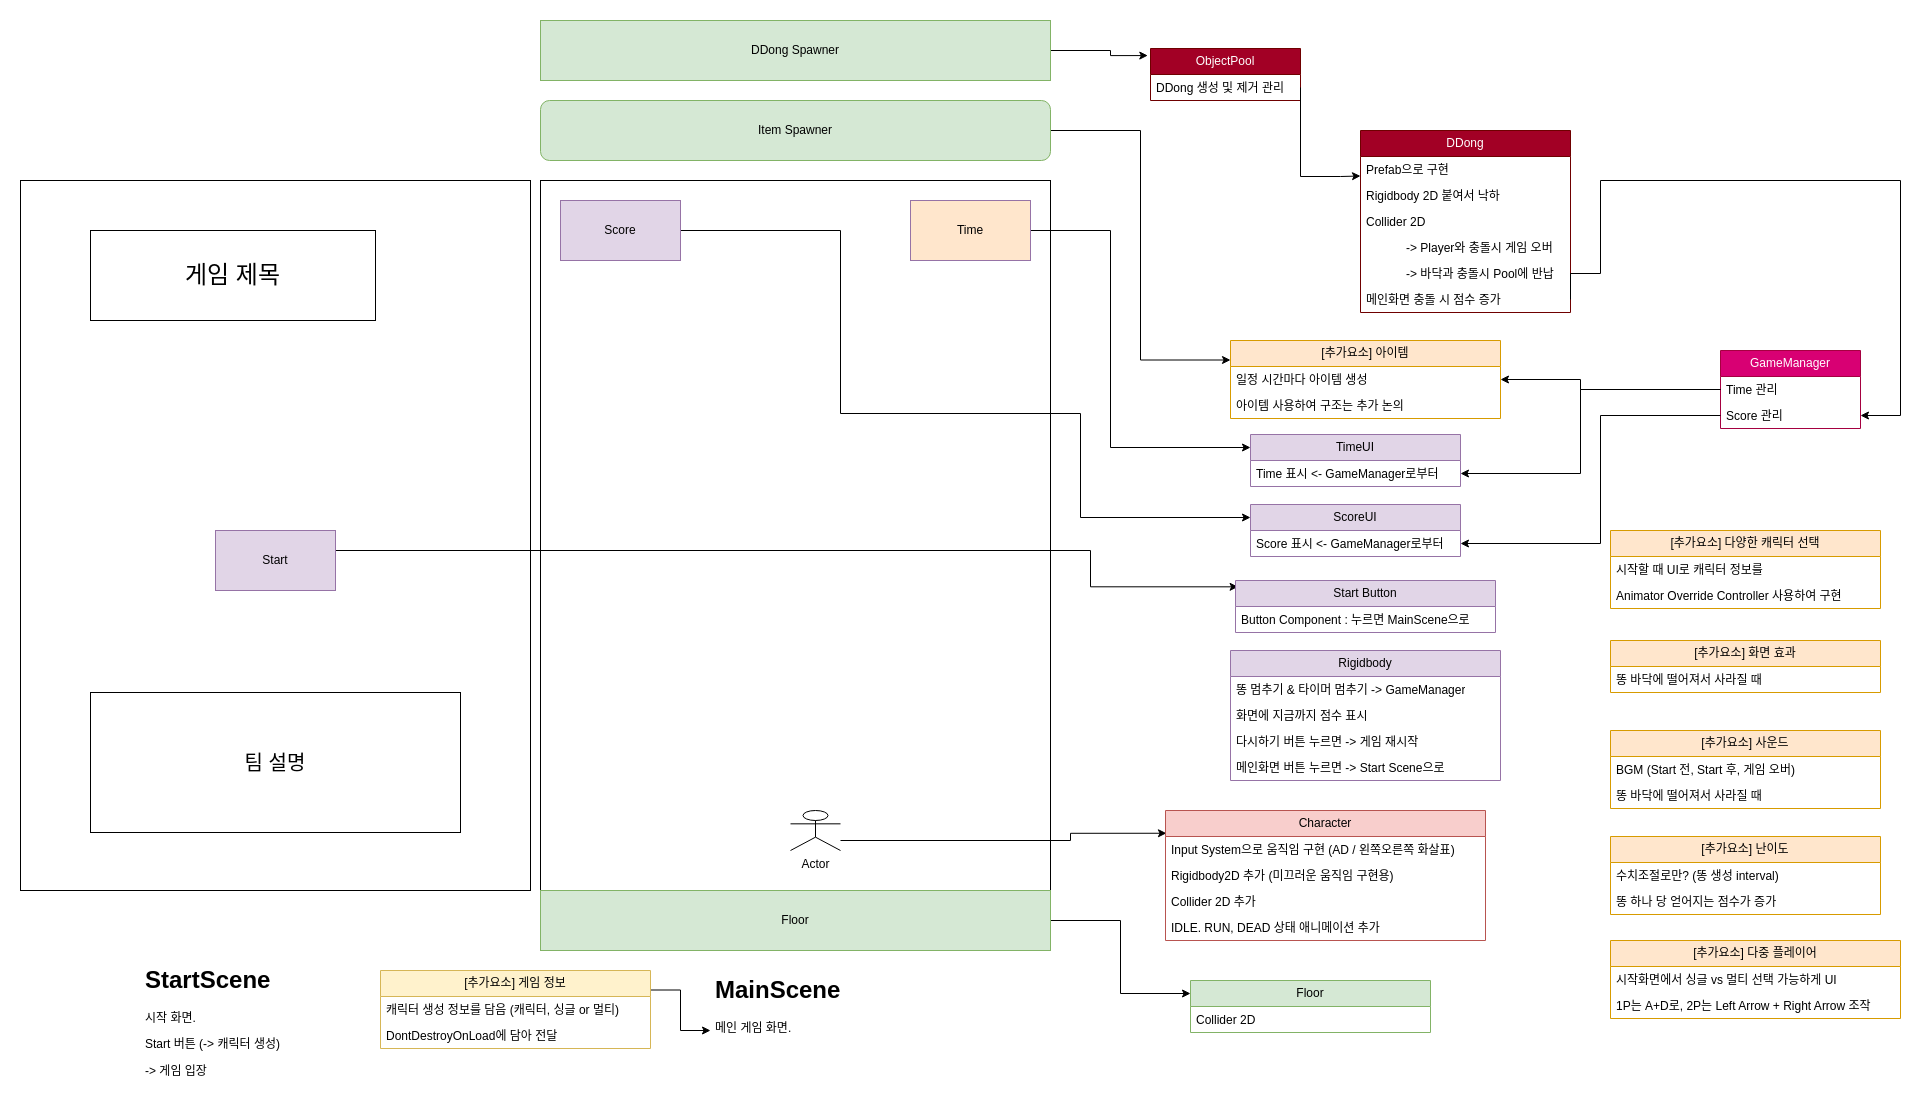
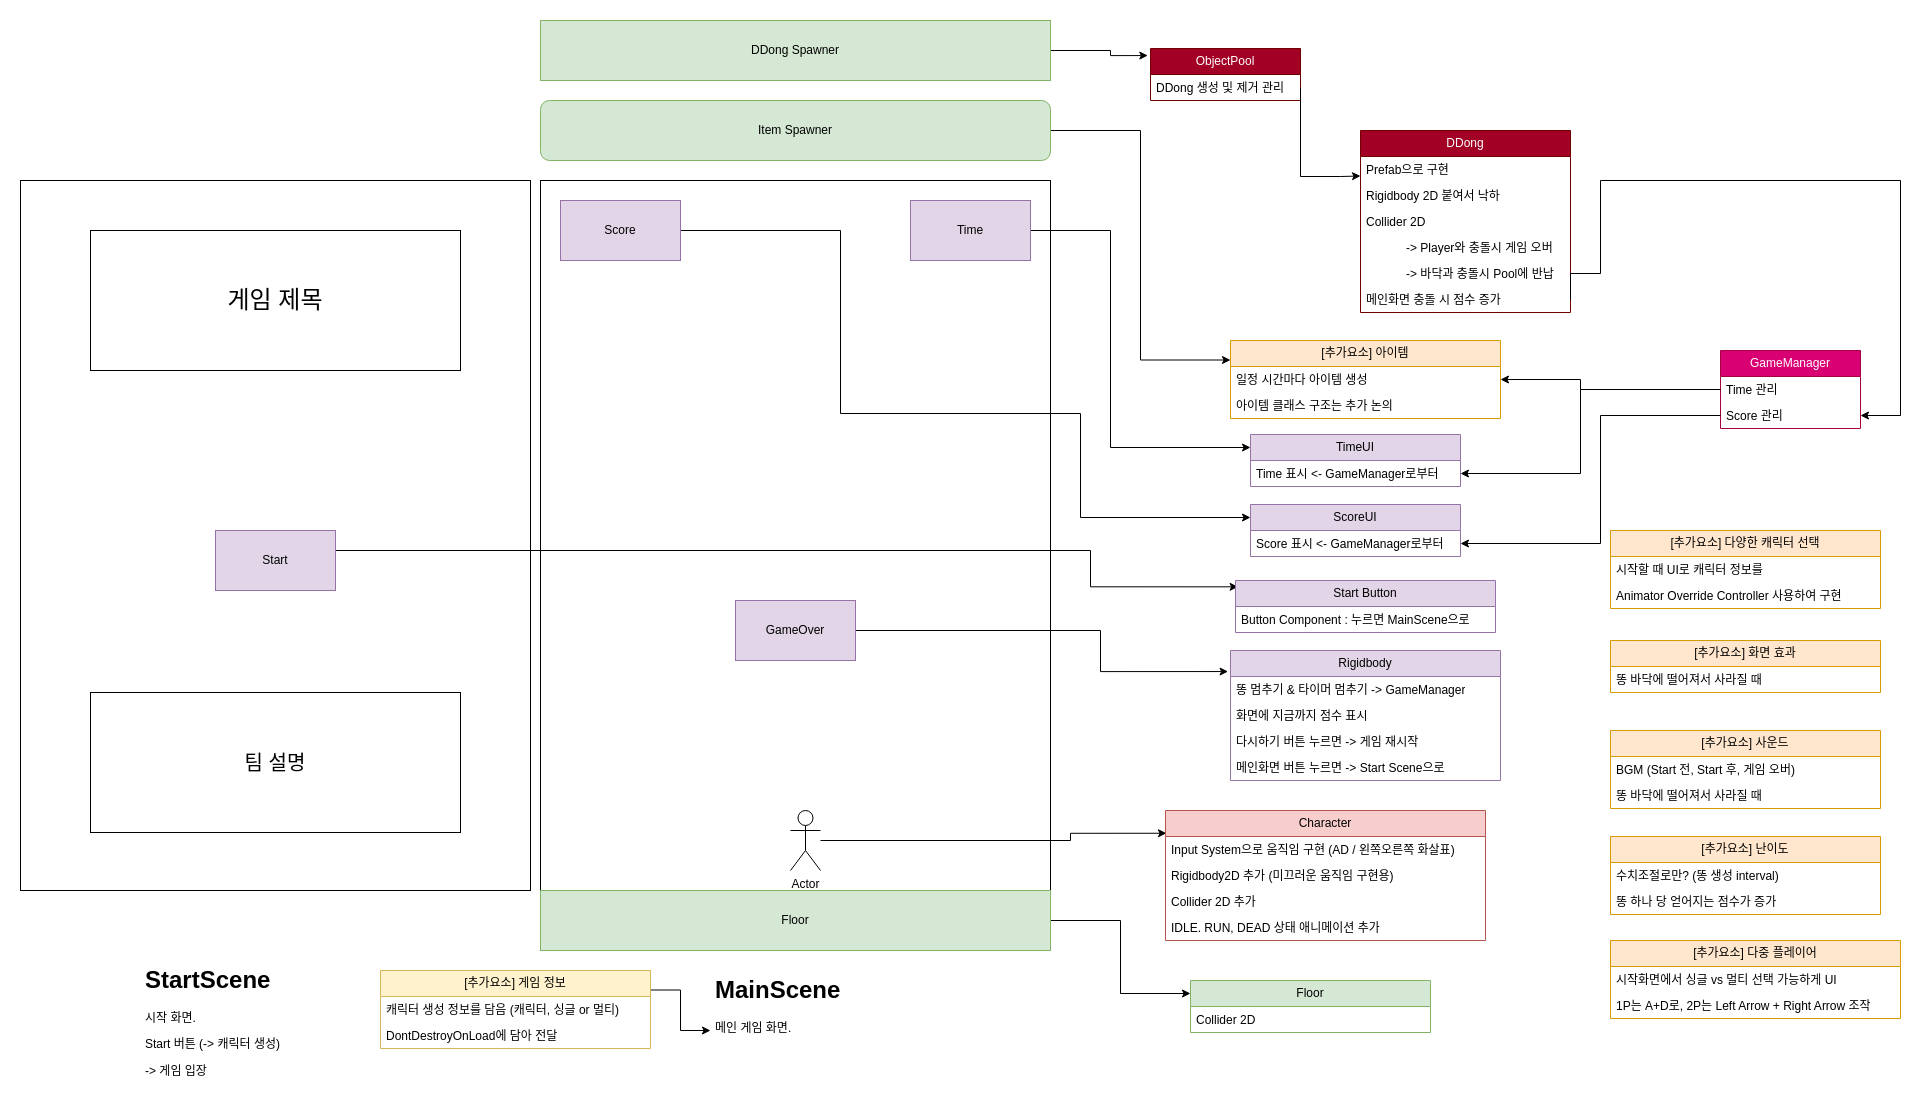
node "Time": fillcolor #ffe6cc -> #e1d5e7
node "게임 제목": size 285x90 -> 370x140
node "아이템 사용하여 구조는 추가 논의": label "아이템 사용하여 구조는 추가 논의" -> "아이템 클래스 구조는 추가 논의"
node "GameOver": added
edge "GameOver" -> "Rigidbody": added
node "Actor": size 50x40 -> 30x60
